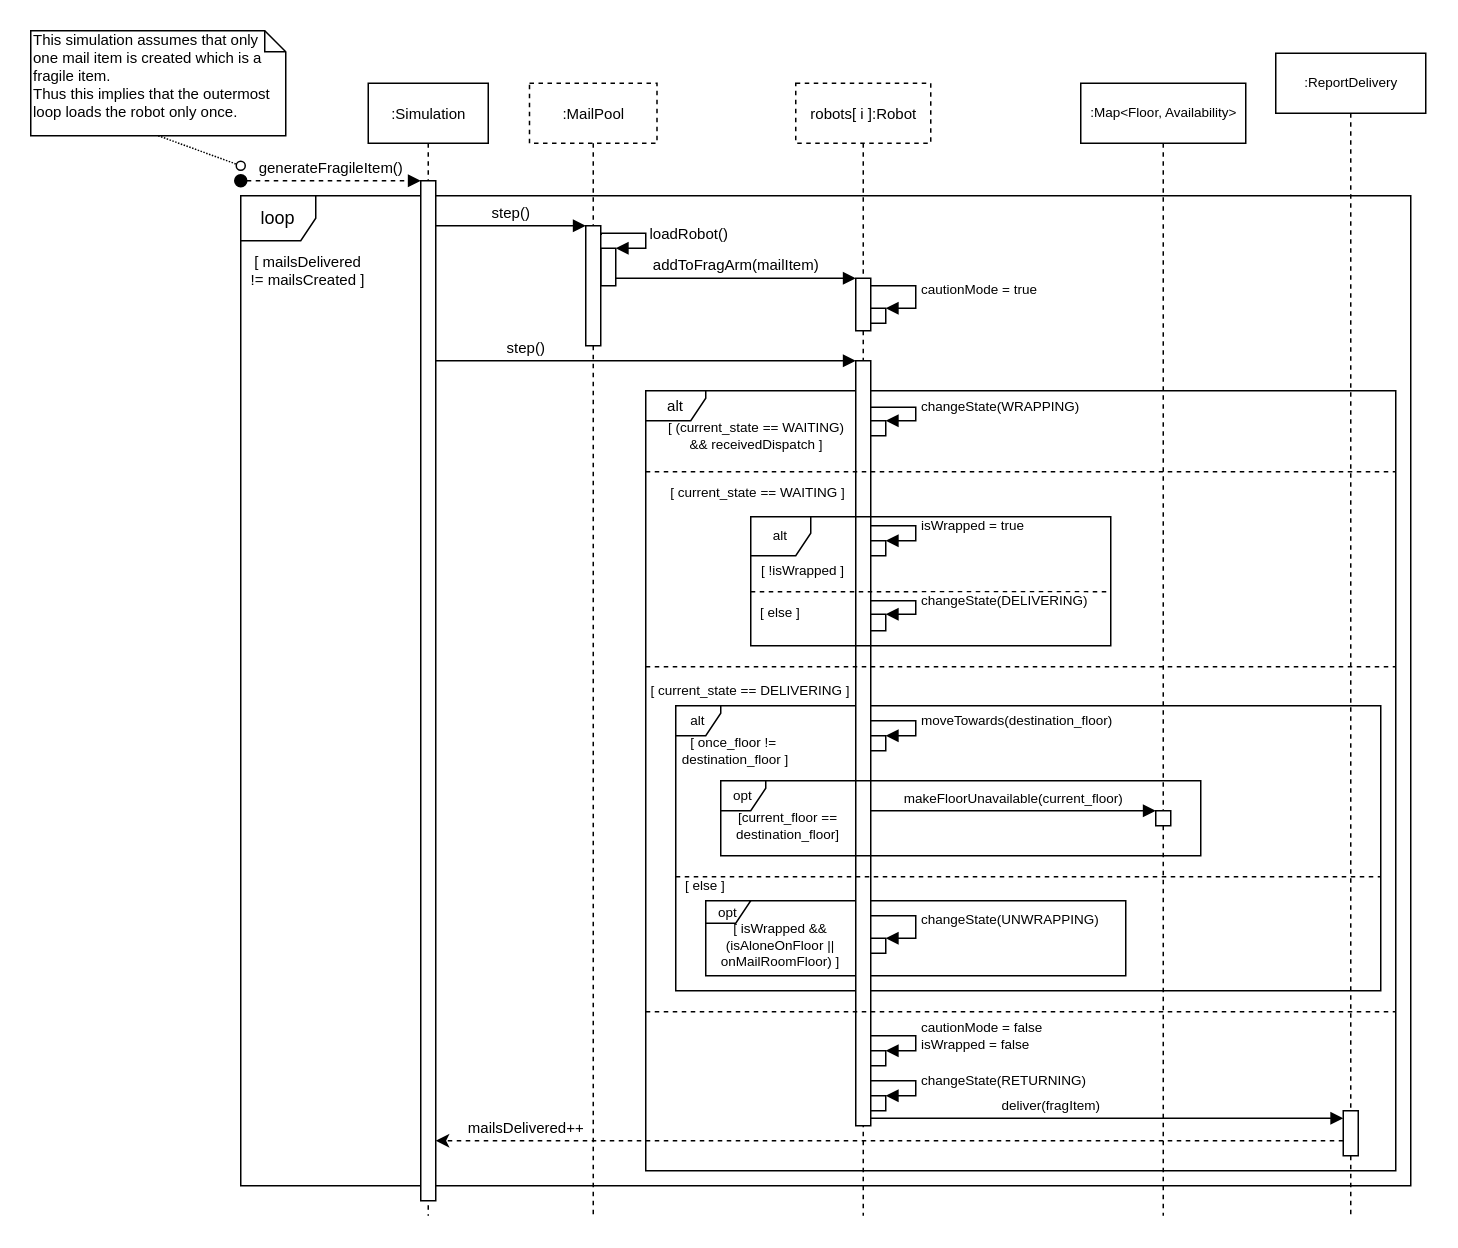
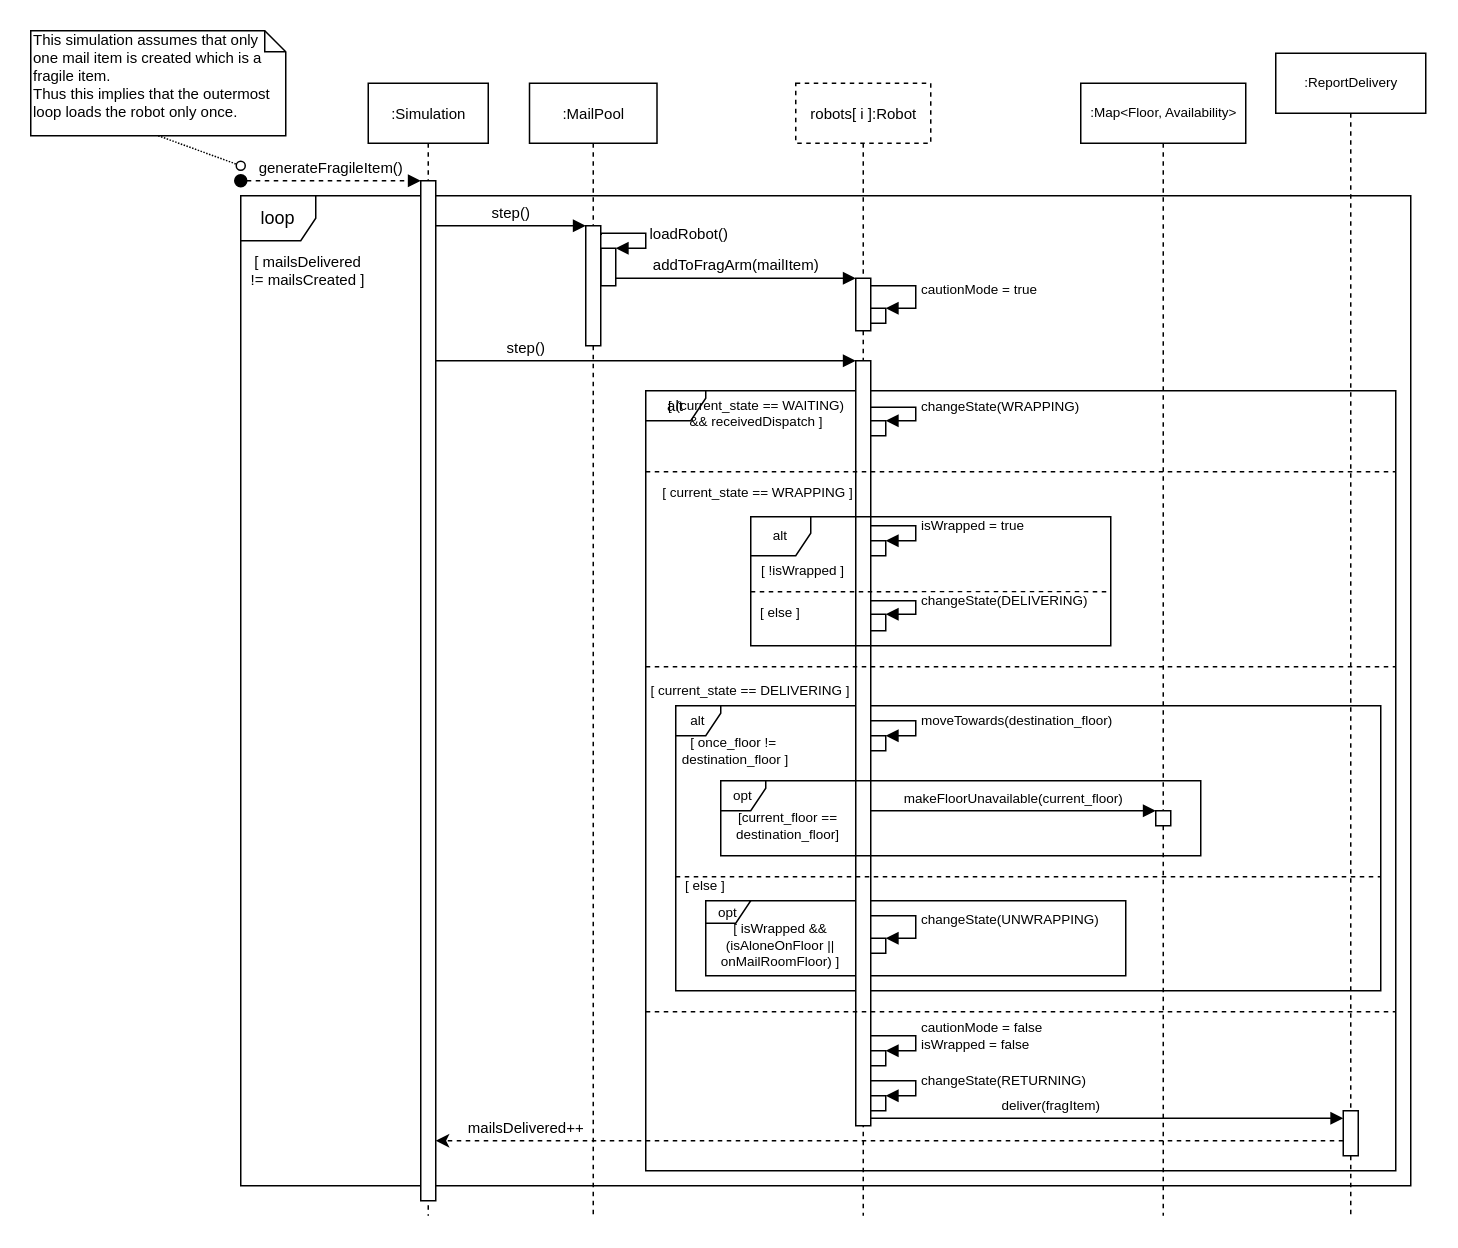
node ":MailPool": style dashed -> solid
node "[ (current_state == WAITING) && receivedDispatch ]": moved (757, 436) -> (757, 413)
node "[ current_state == WAITING ]": label "[ current_state == WAITING ]" -> "[ current_state == WRAPPING ]"
